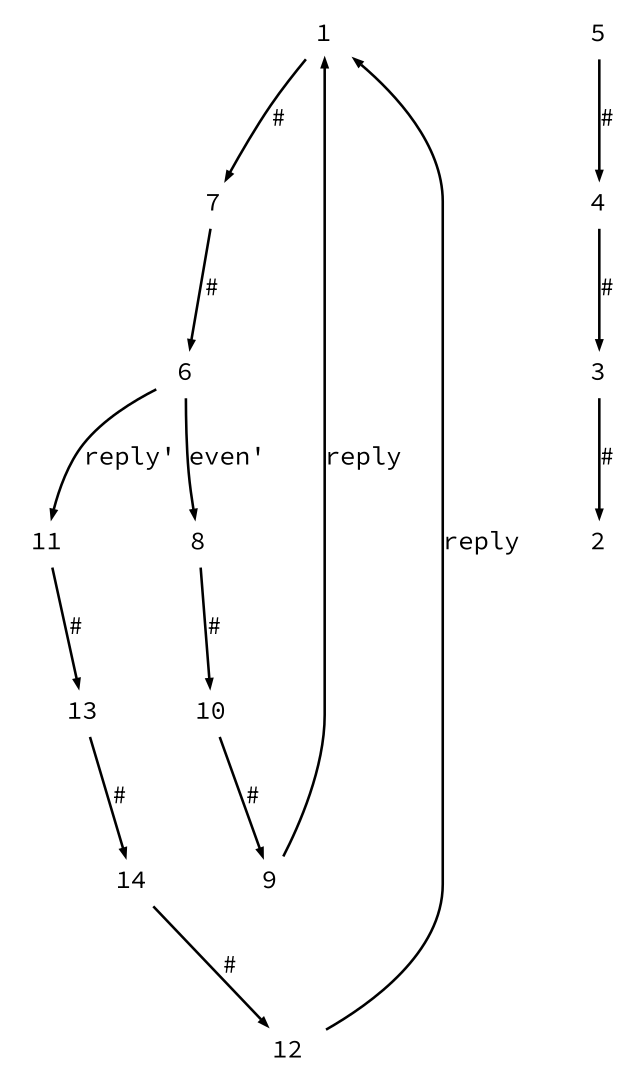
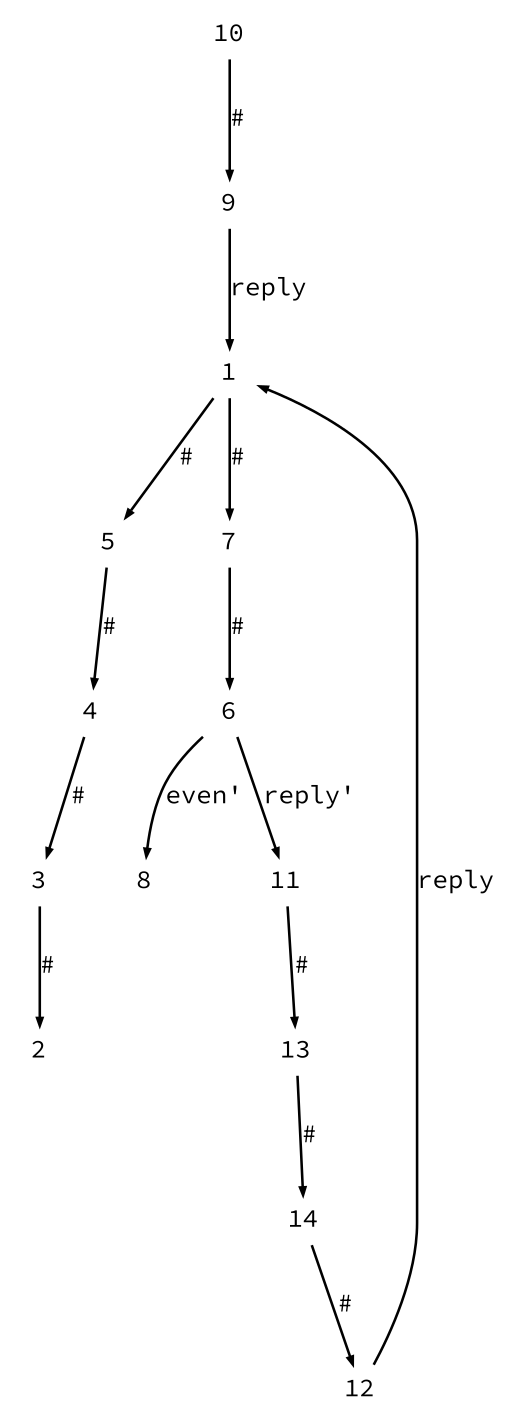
edge "1" -> "5": added, label "#"
edge "8" -> "10": removed, label "#"
